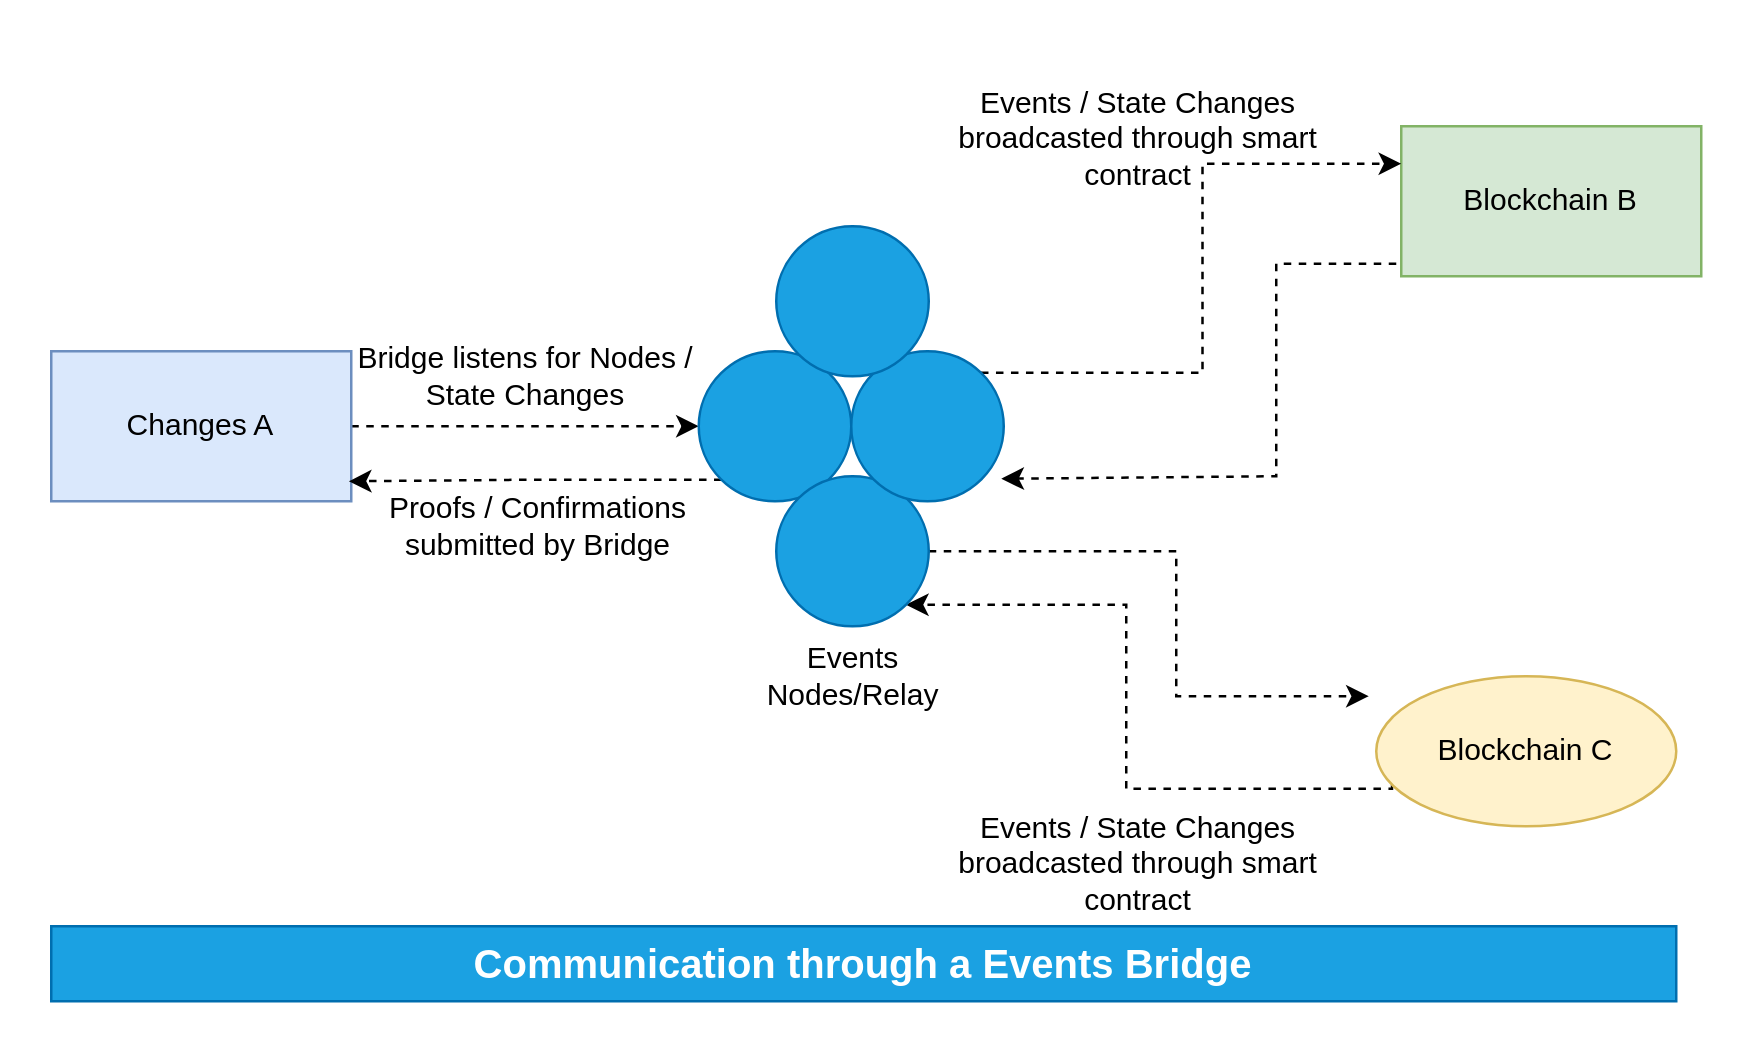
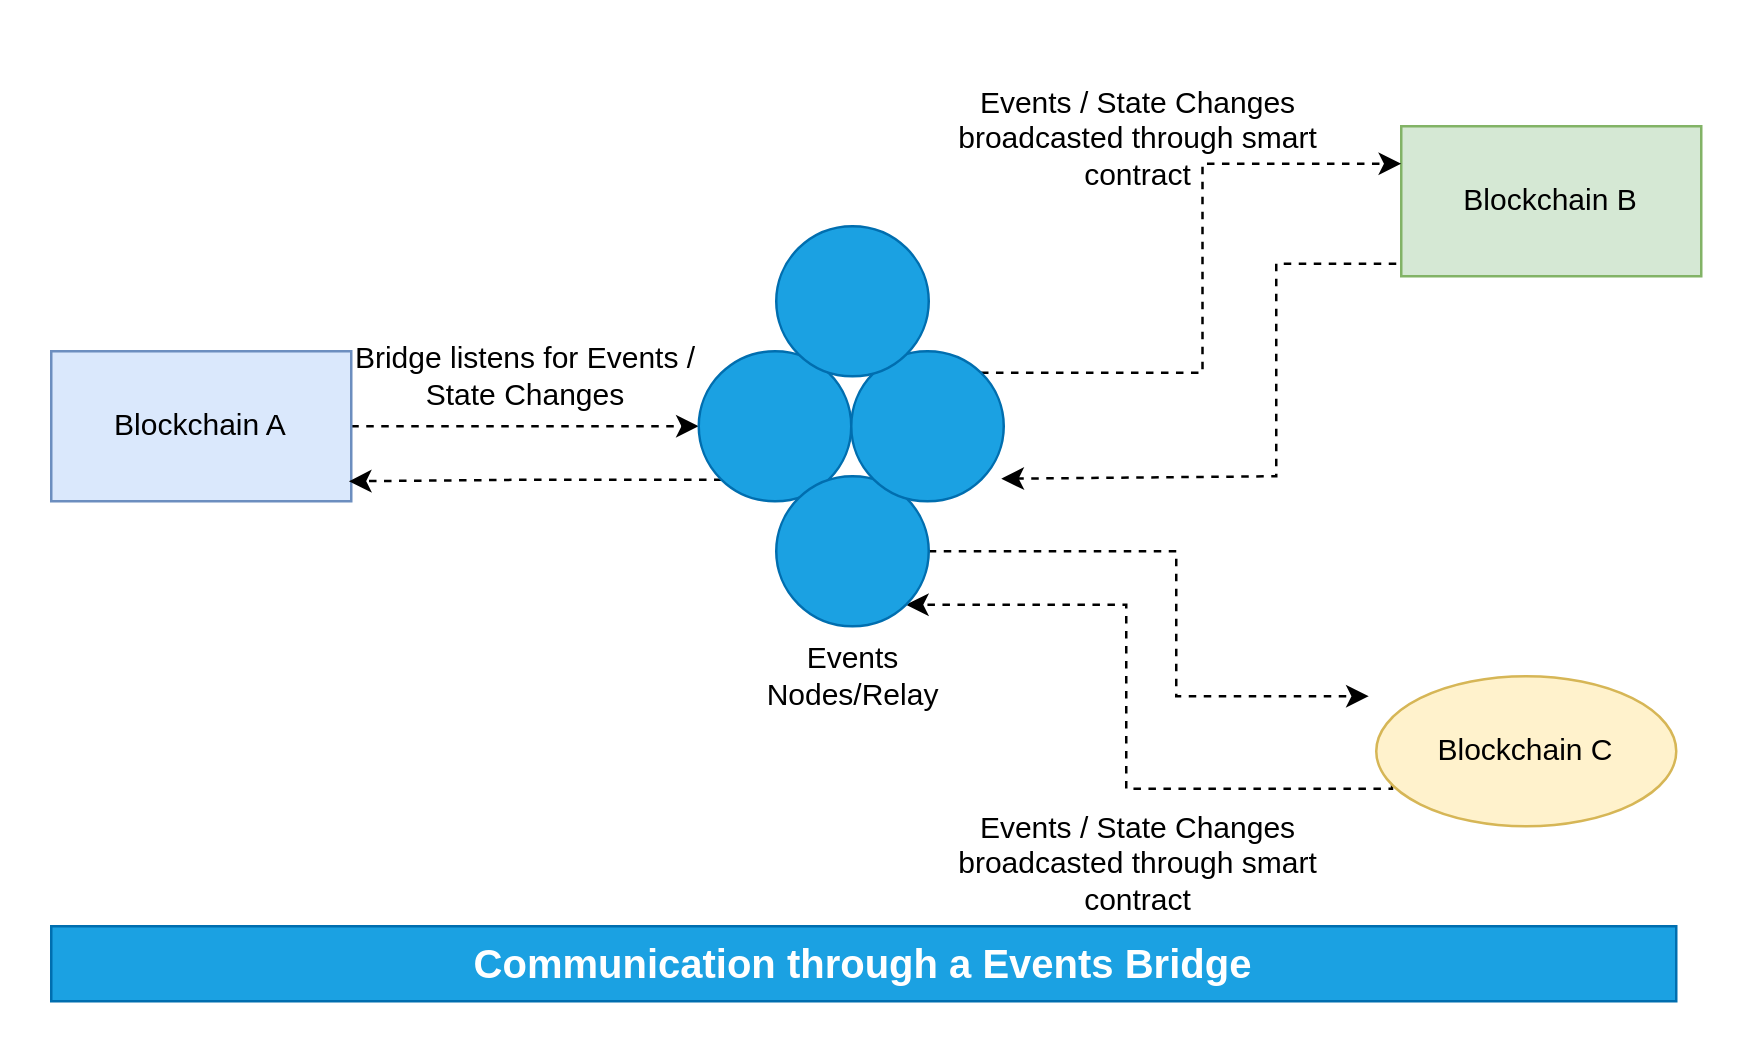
node "Bridge listens for Nodes / State Changes": label "Bridge listens for Nodes / State Changes" -> "Bridge listens for Events / State Changes"
node "Changes A": label "Changes A" -> "Blockchain A"
node "Proofs / Confirmations submitted by Bridge": removed
